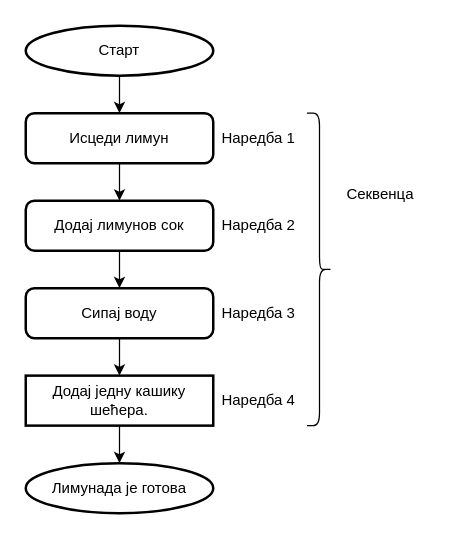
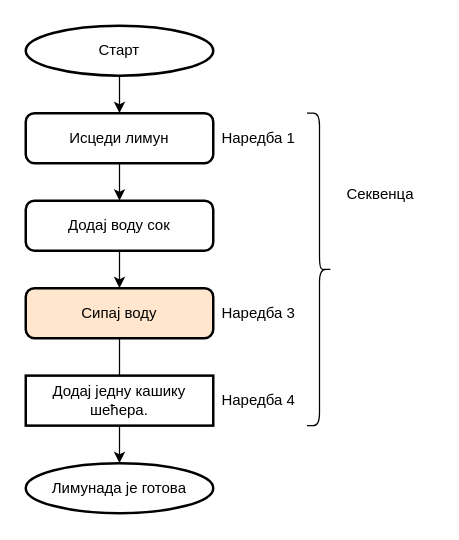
node "Додај лимунов сок": label "Додај лимунов сок" -> "Додај воду сок"
node "Наредба 2": removed
node "Сипај воду": fillcolor #ffffff -> #ffe6cc
edge "Сипај воду" -> "Додај једну кашику шећера.": arrowhead classic -> none
